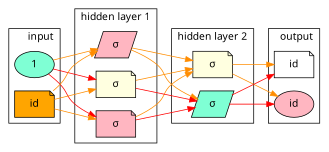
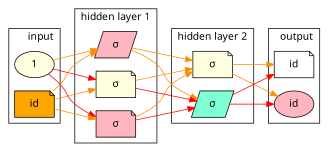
node "1": fillcolor aquamarine -> lightyellow
